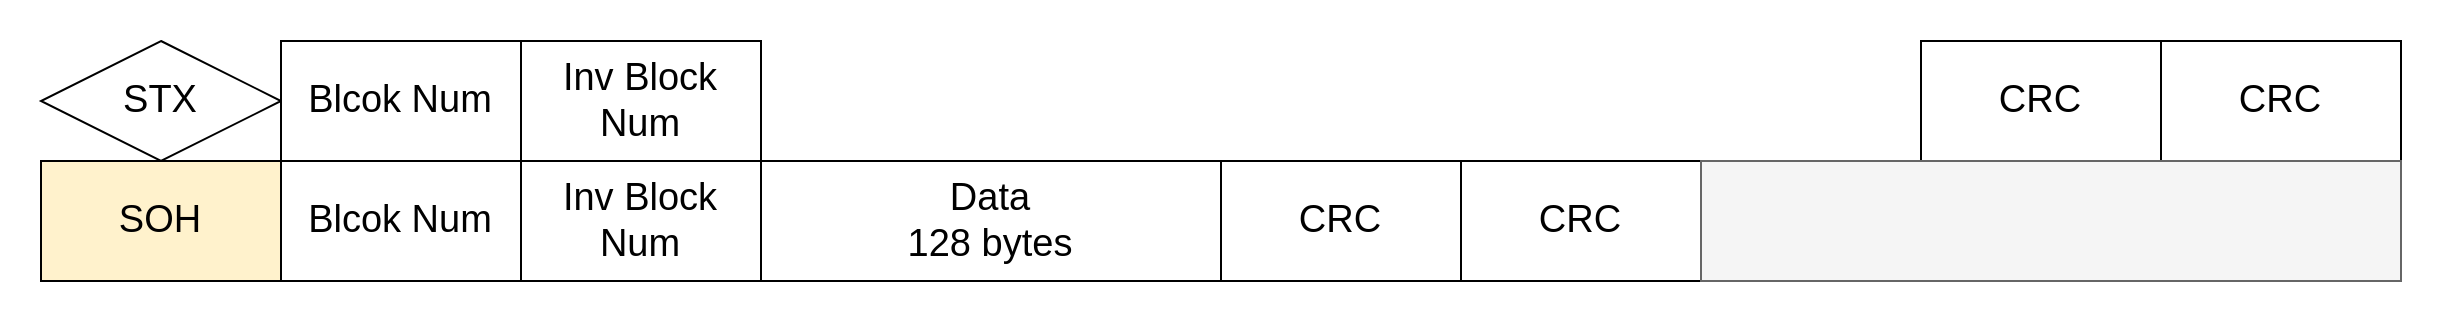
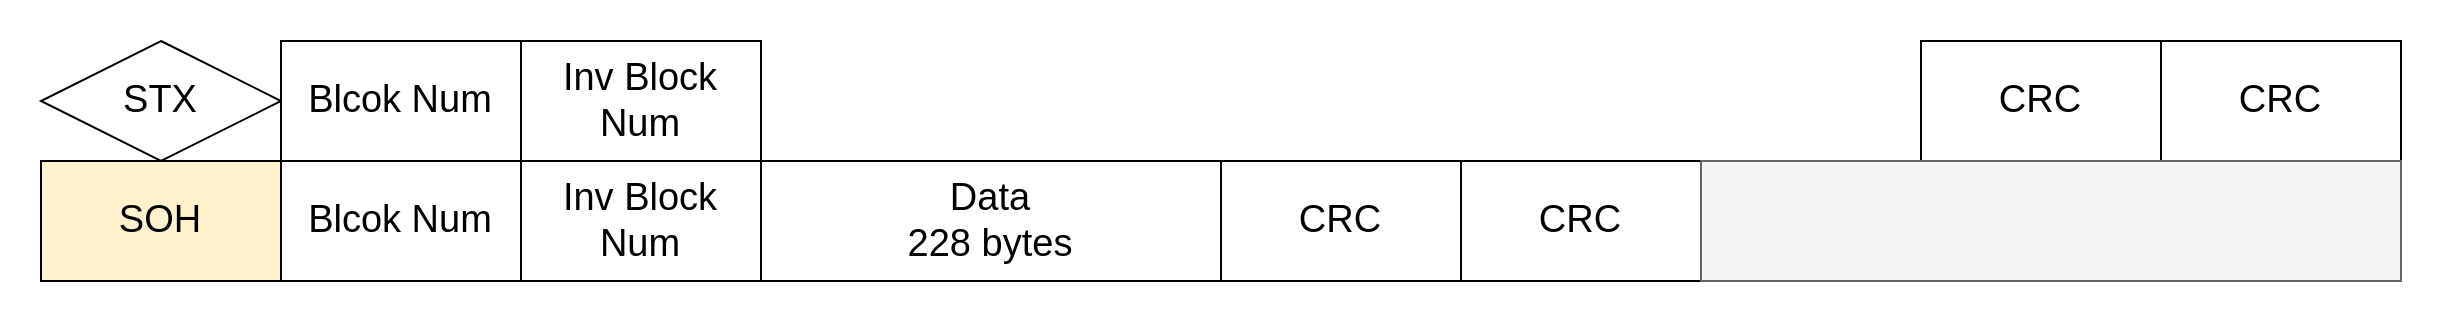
node "Data 128 bytes": label "Data 128 bytes" -> "Data 228 bytes"
